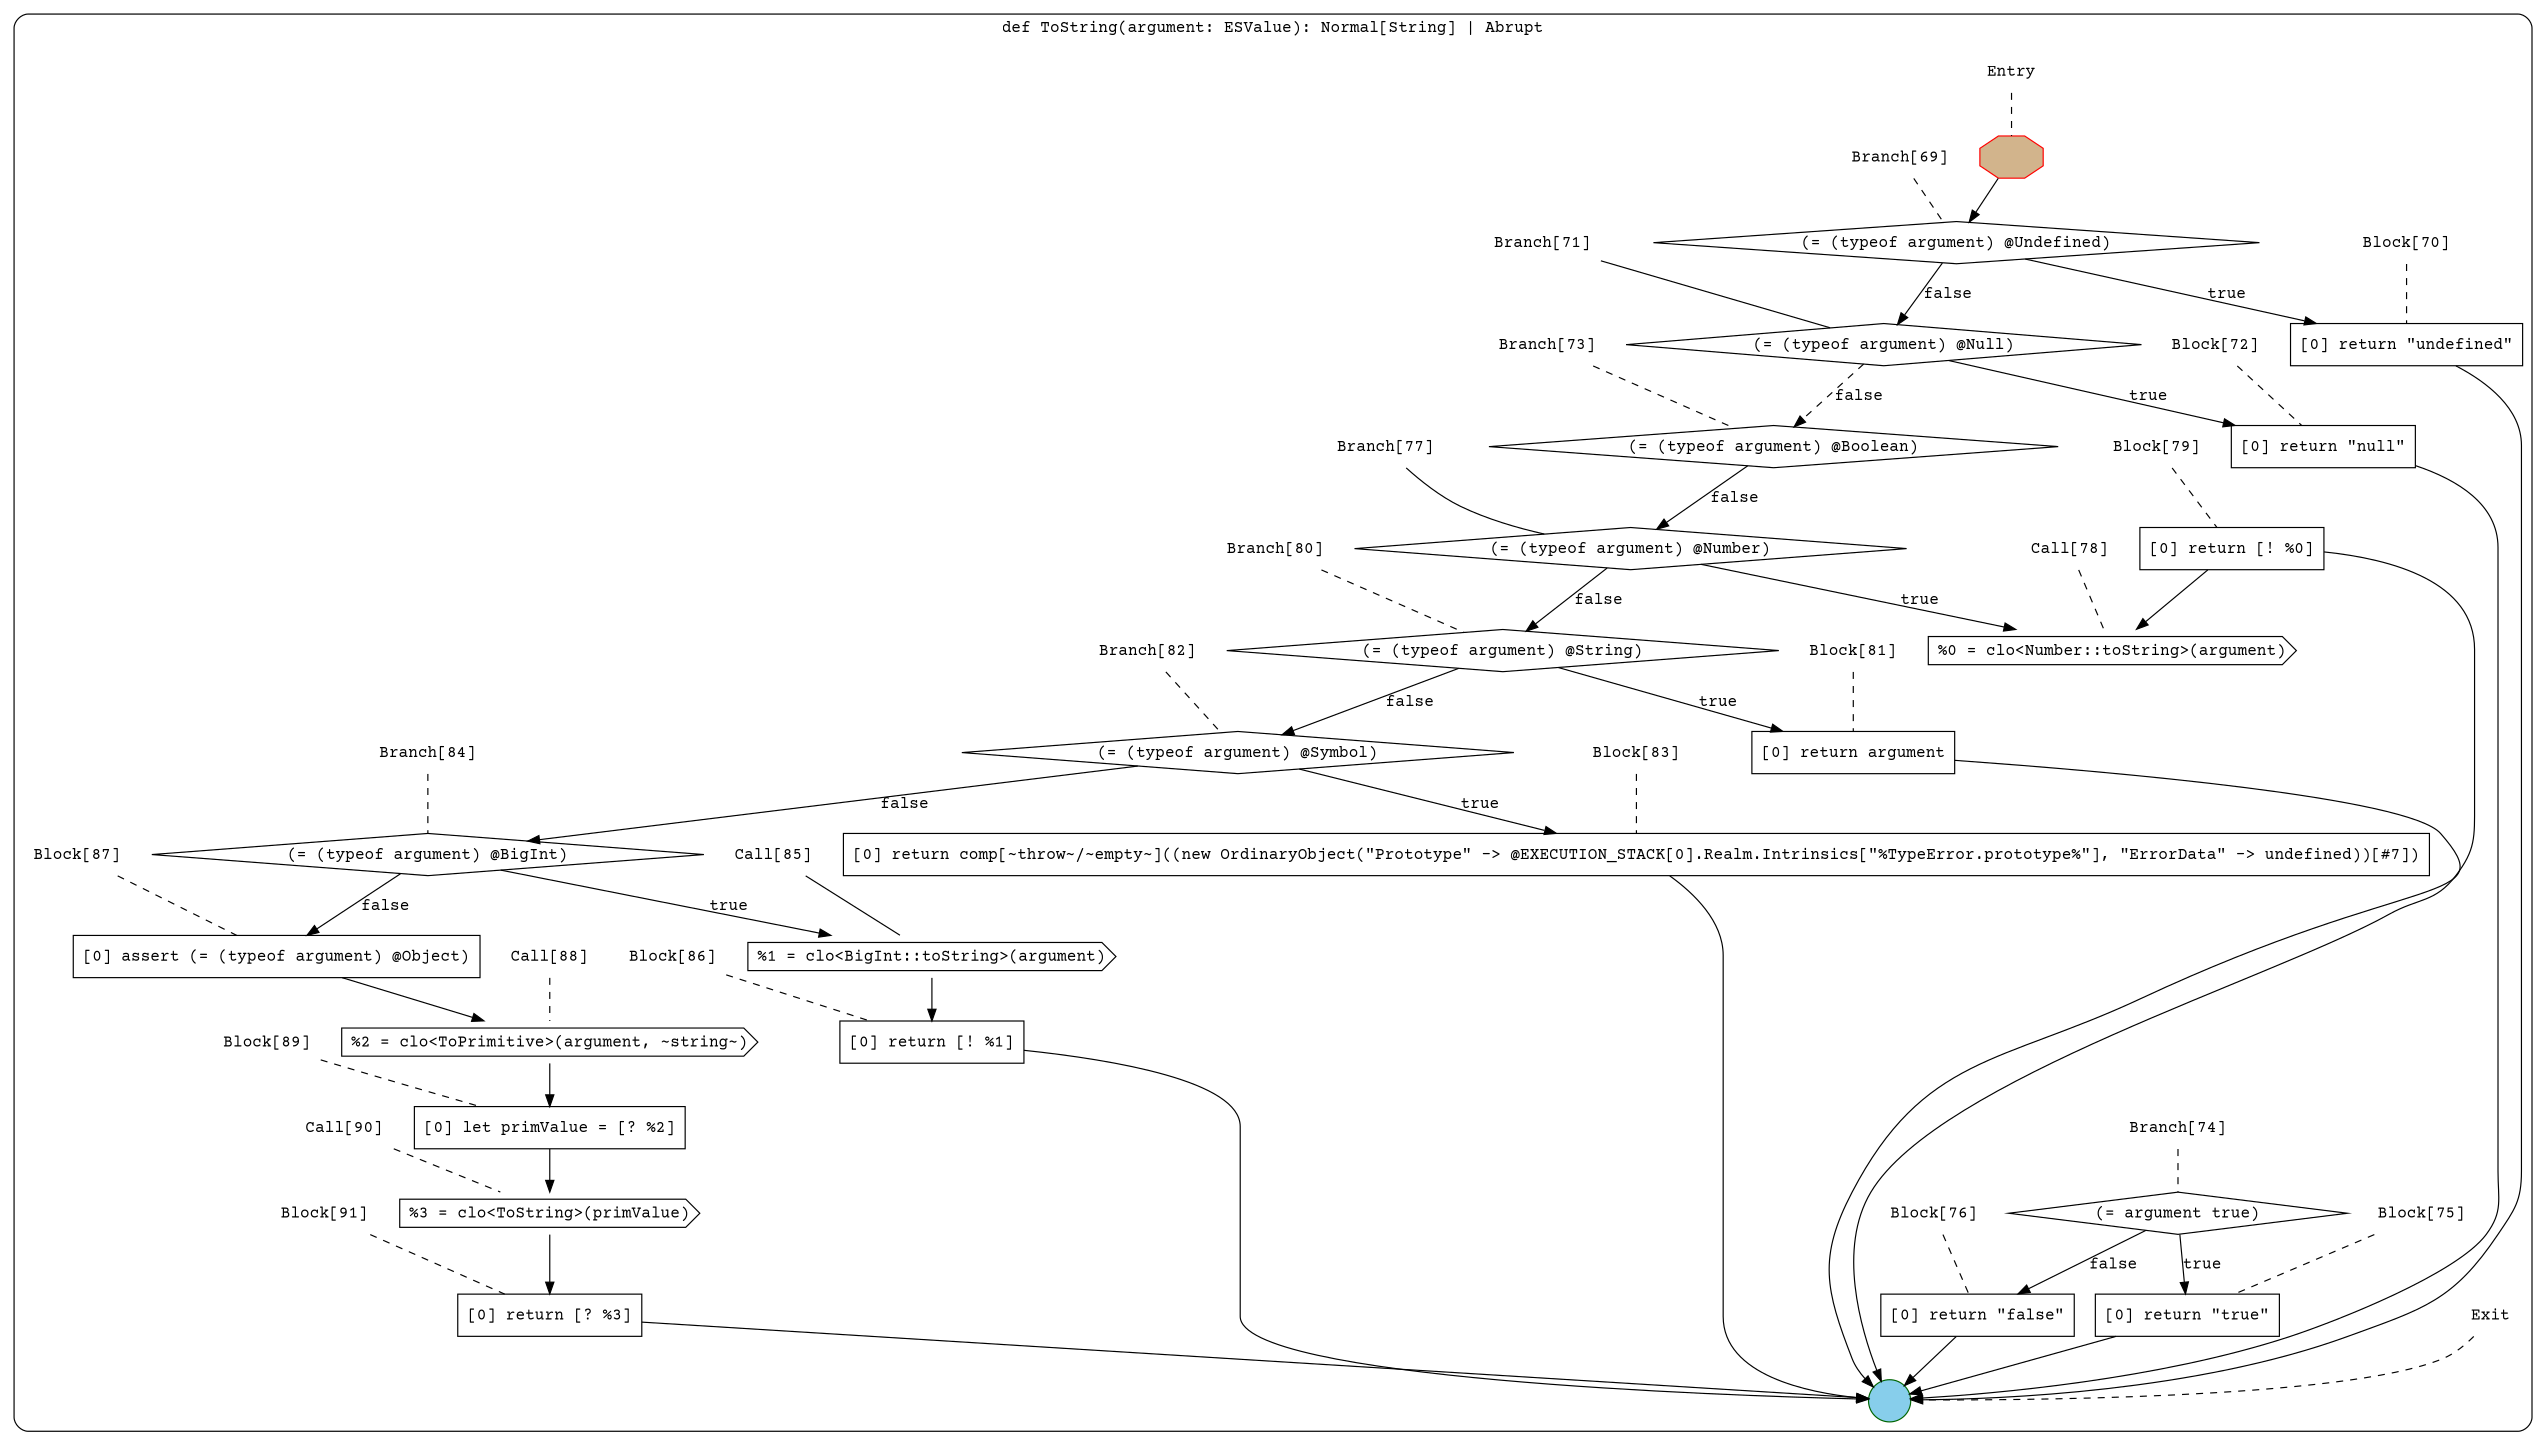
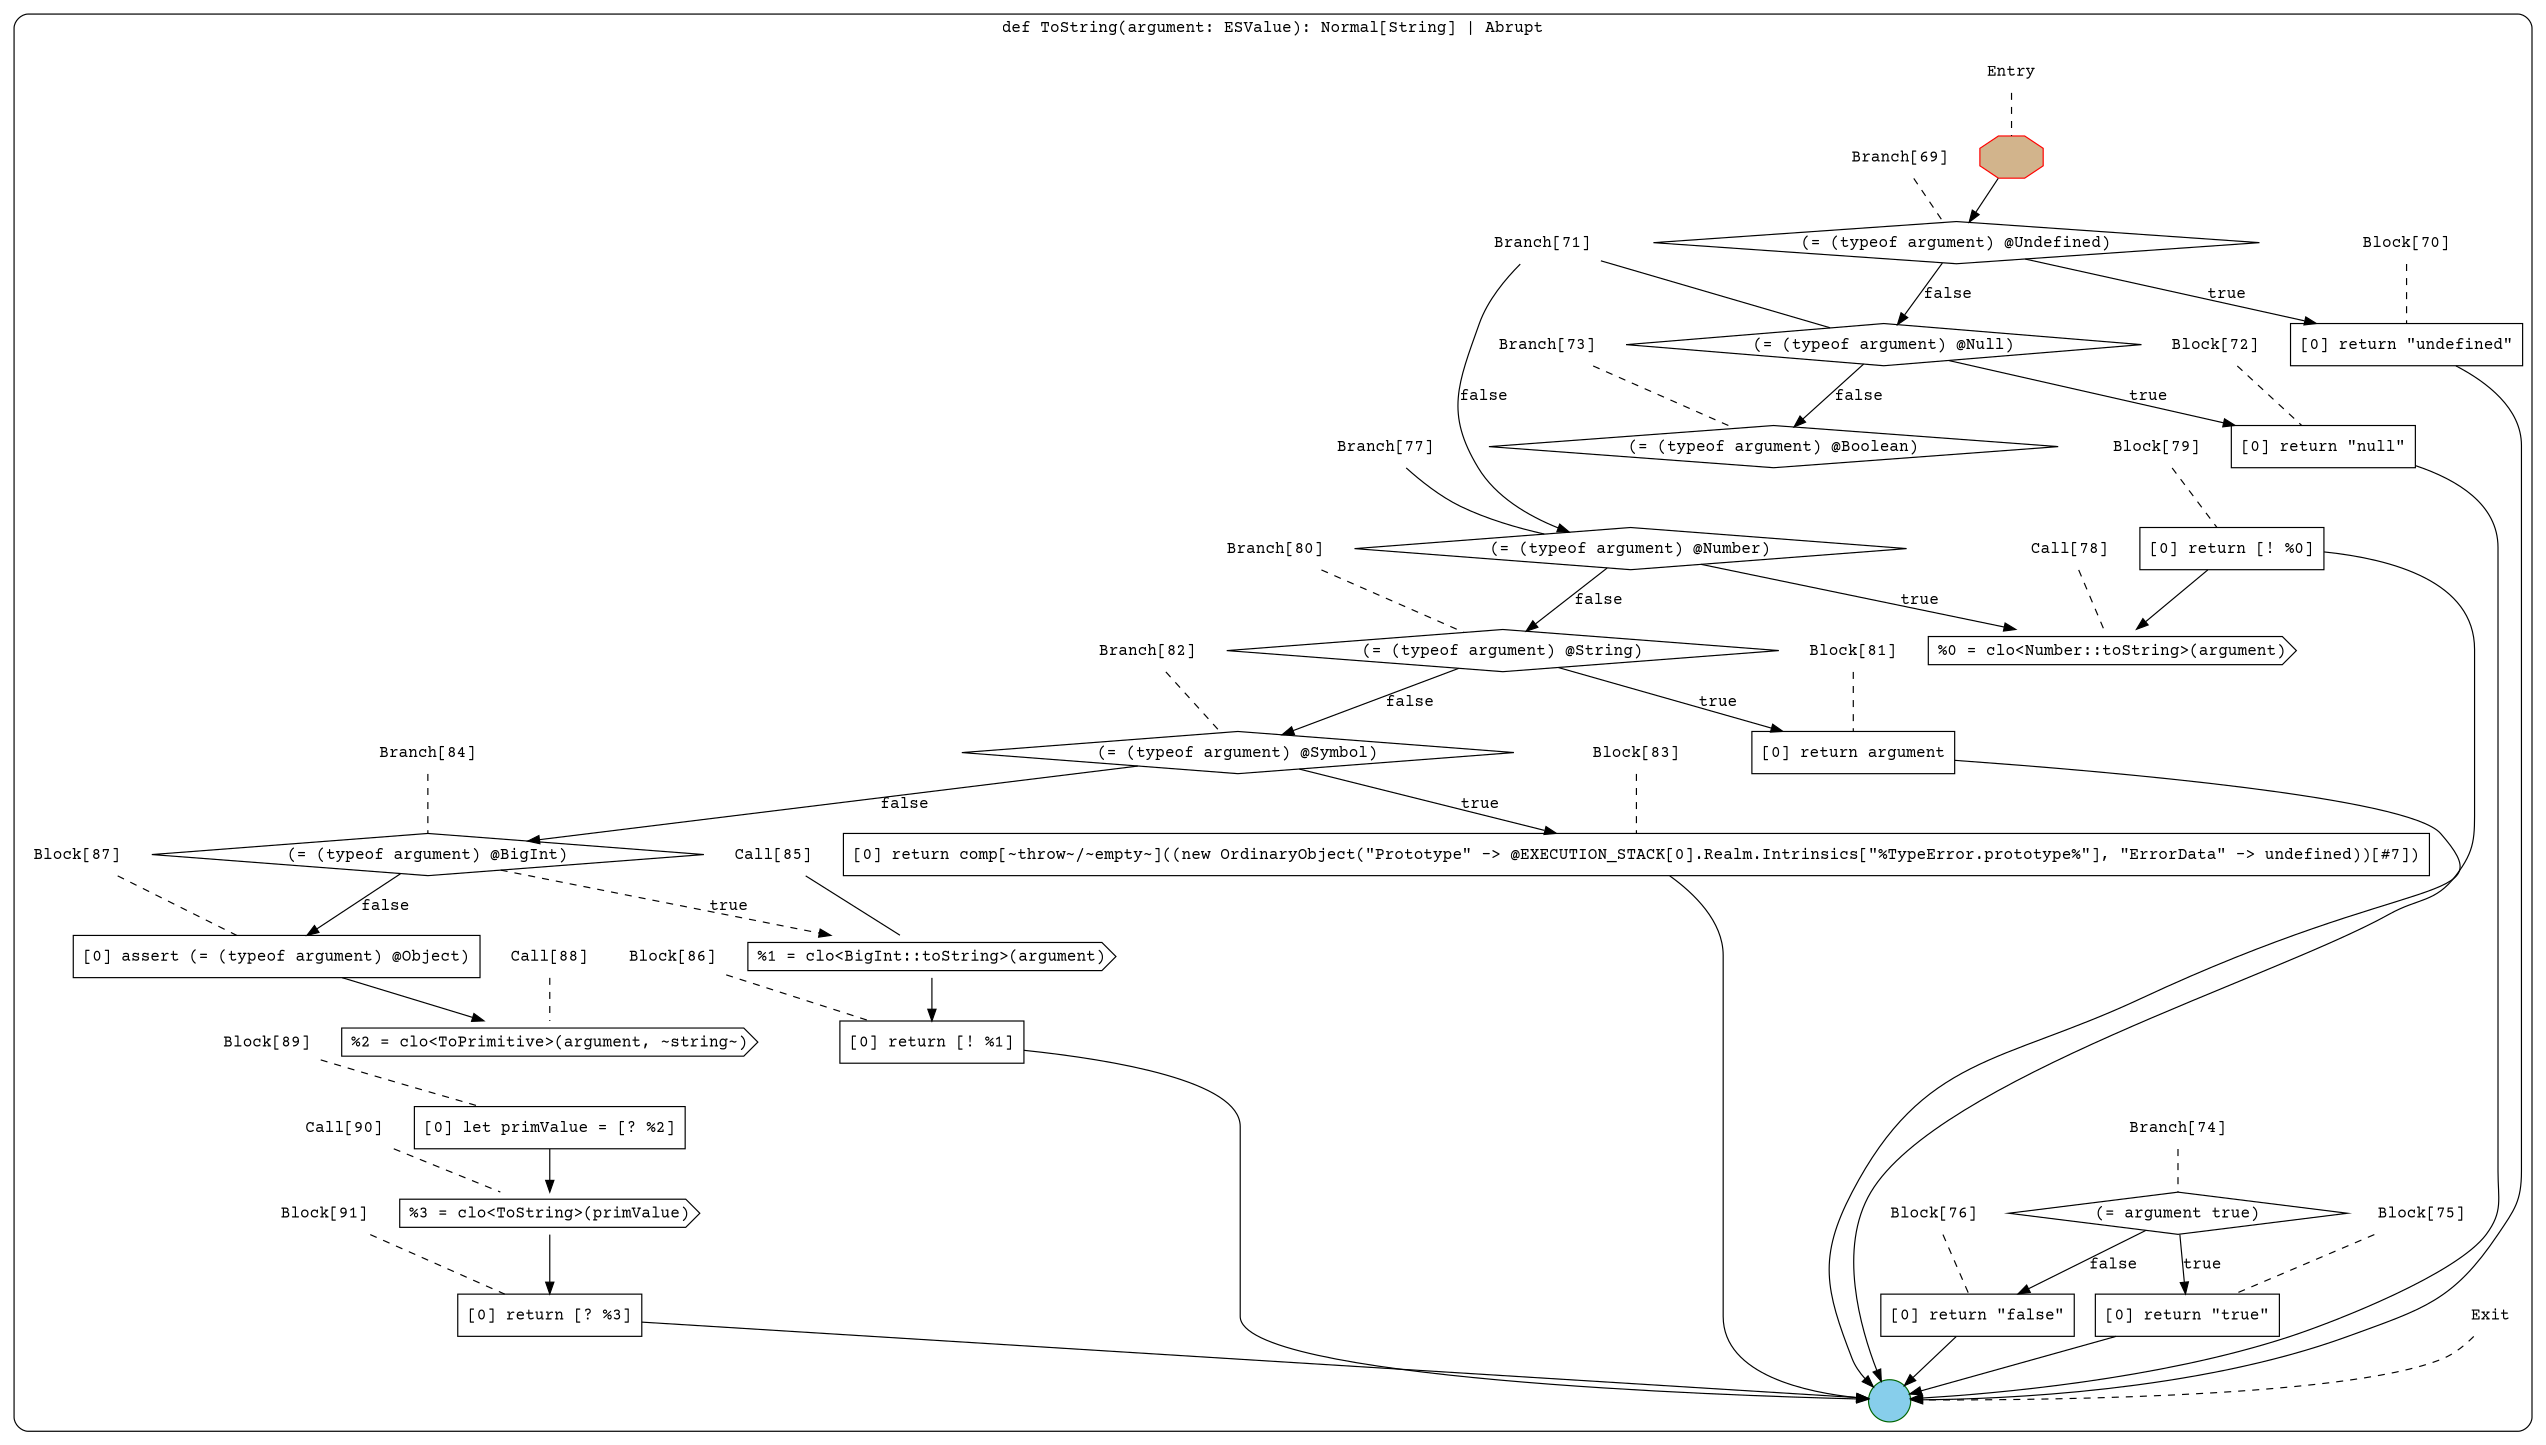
edge "(= (typeof argument) @Null)" -> "(= (typeof argument) @Boolean)": style dashed -> solid
edge "(= (typeof argument) @Boolean)" -> "(= (typeof argument) @Number)": now "Branch[71]" -> "(= (typeof argument) @Number)"
edge "(= (typeof argument) @BigInt)" -> "%1 = clo<BigInt::toString>(argument)": style solid -> dashed
edge "%2 = clo<ToPrimitive>(argument, ~string~)" -> "[0] let primValue = [? %2]": removed
